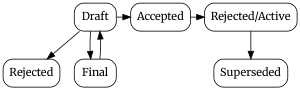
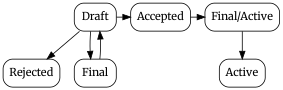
node "Rejected/Active": label "Rejected/Active" -> "Final/Active"
node "Superseded": label "Superseded" -> "Active"
